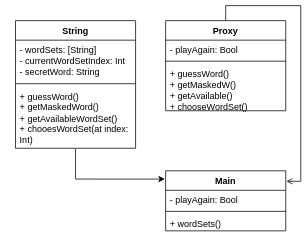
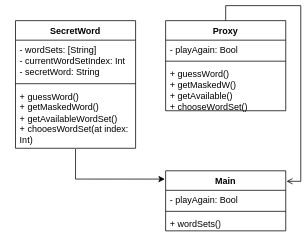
node "String": label "String" -> "SecretWord"
